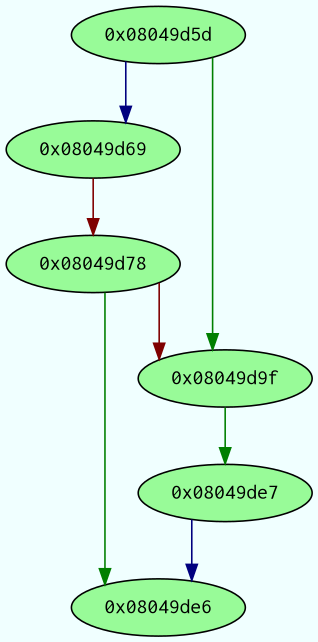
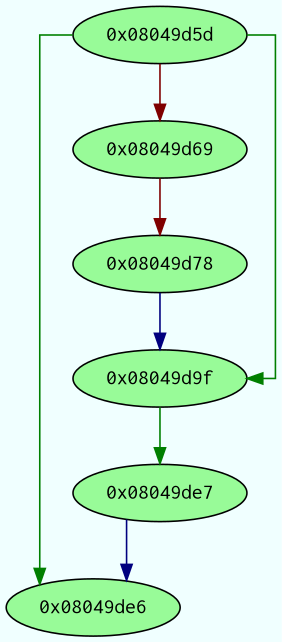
edge "0x08049d5d" -> "0x08049d69": color #00007f -> #7f0000
edge "0x08049d78" -> "0x08049d9f": color #7f0000 -> #00007f
edge "0x08049d78" -> "0x08049de6": now "0x08049d5d" -> "0x08049de6"
